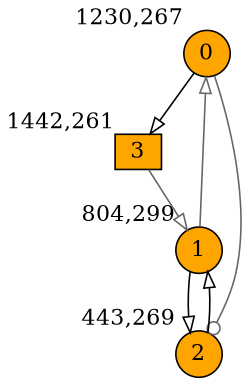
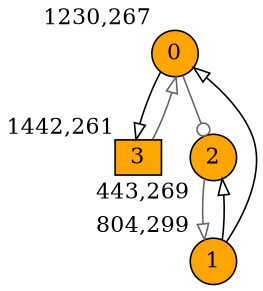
edge "1 804,299" -> "0 1230,267": color gray40 -> black
edge "3 1442,261" -> "1 804,299": now "3 1442,261" -> "0 1230,267"
edge "2 443,269" -> "1 804,299": color black -> gray40
